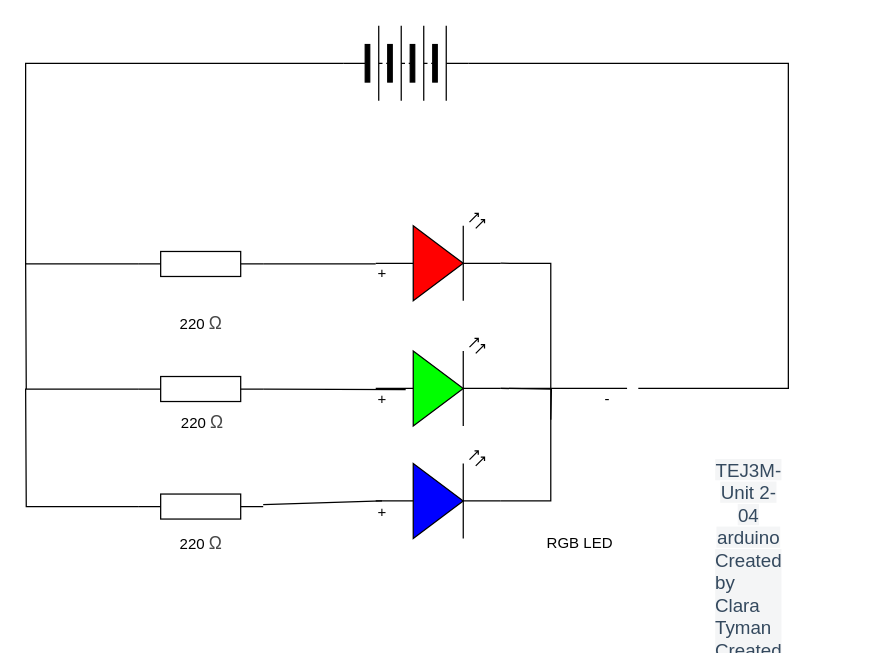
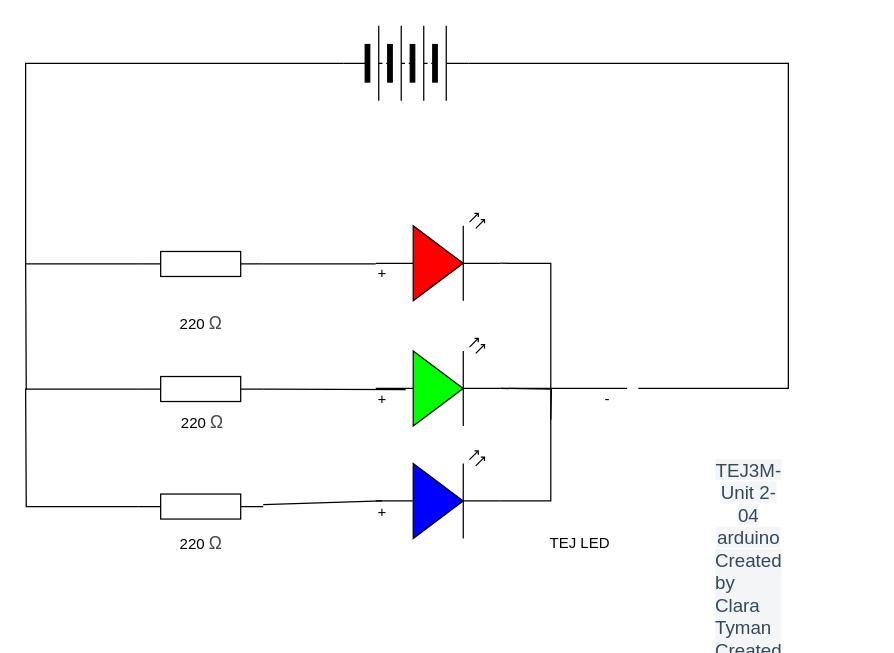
node "RGB LED": label "RGB LED" -> "TEJ LED"
